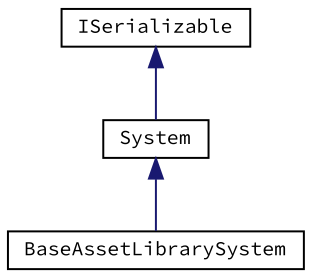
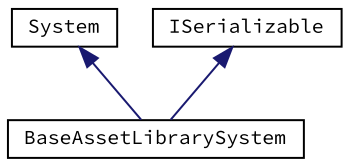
edge "System" -> "ISerializable": now "BaseAssetLibrarySystem" -> "ISerializable"
